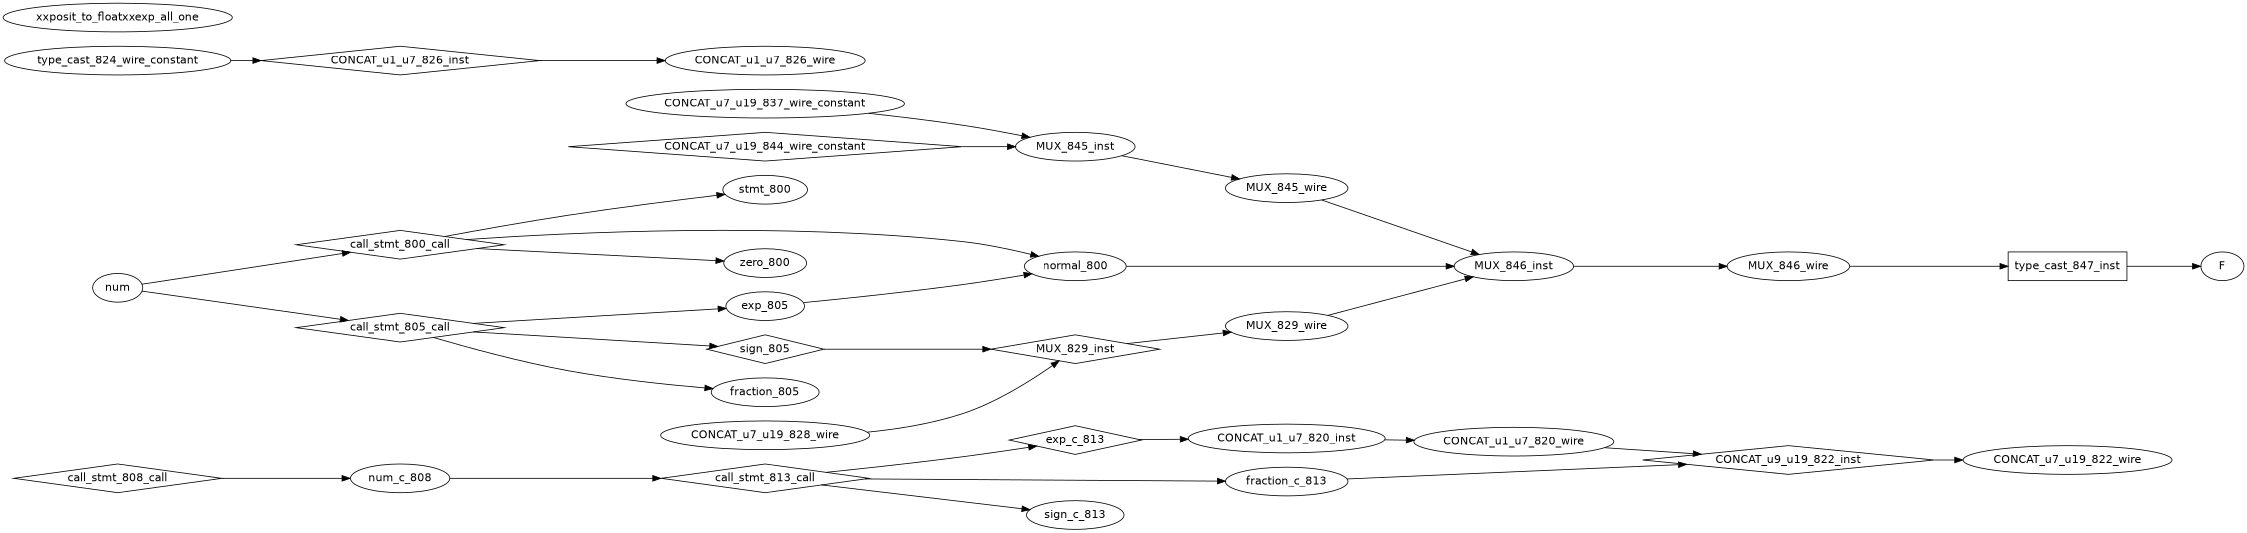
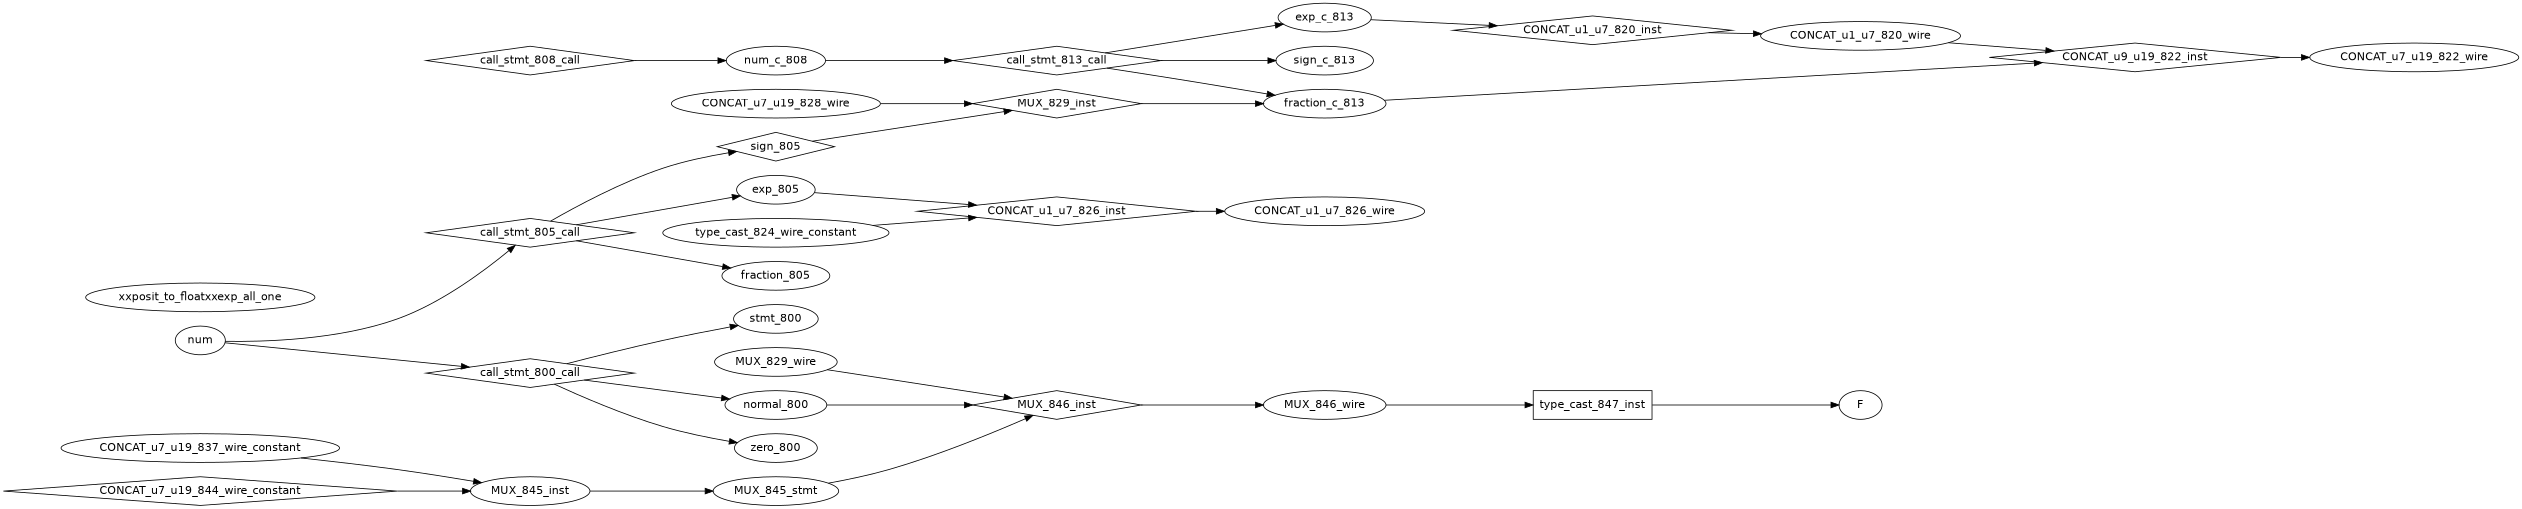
node "MUX_845_wire": label "MUX_845_wire" -> "MUX_845_stmt"
node "MUX_846_inst": shape ellipse -> diamond
edge "exp_805" -> "normal_800": now "exp_805" -> "CONCAT_u1_u7_826_inst"
edge "MUX_829_inst" -> "MUX_829_wire": now "MUX_829_inst" -> "fraction_c_813"
node "CONCAT_u1_u7_820_inst": shape ellipse -> diamond
node "exp_c_813": shape diamond -> ellipse
